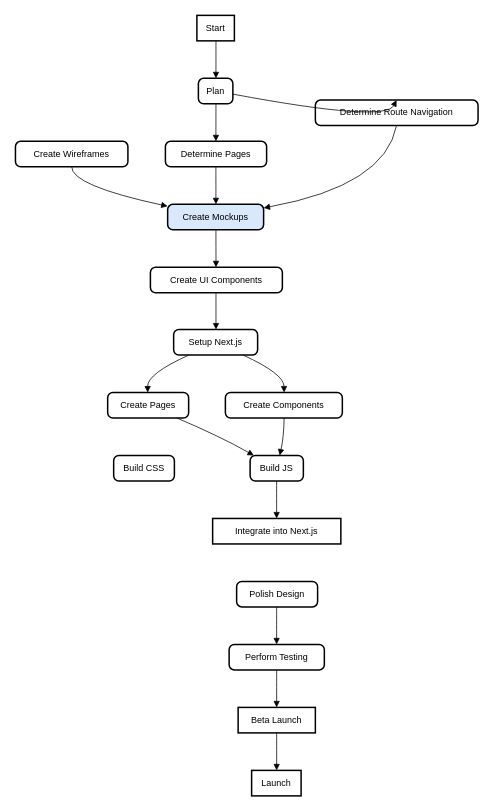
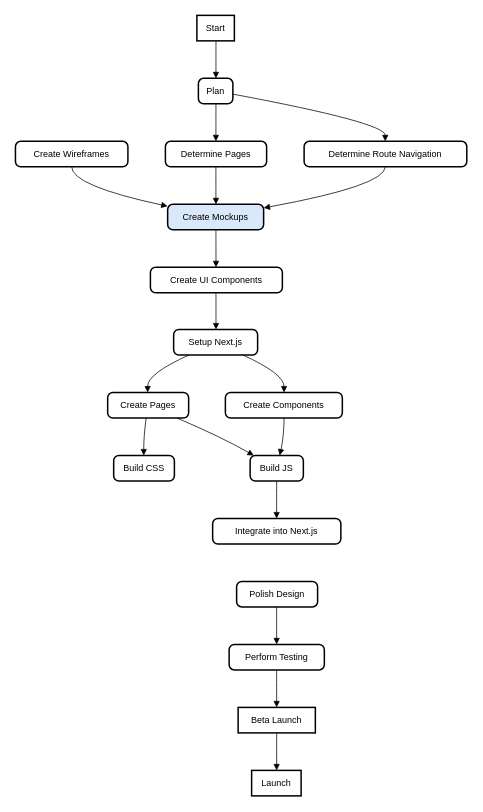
node "Determine Route Navigation": moved (397, 113) -> (386, 154)
edge "Create Pages" -> "Build CSS": added
node "Integrate into Next.js": shape rectangle -> rounded rectangle
